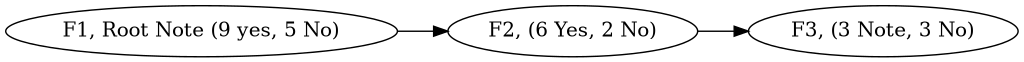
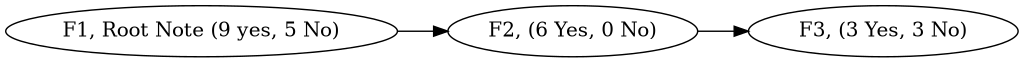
node "F2, (6 Yes, 2 No)": label "F2, (6 Yes, 2 No)" -> "F2, (6 Yes, 0 No)"
node "F3, (3 Note, 3 No)": label "F3, (3 Note, 3 No)" -> "F3, (3 Yes, 3 No)"
